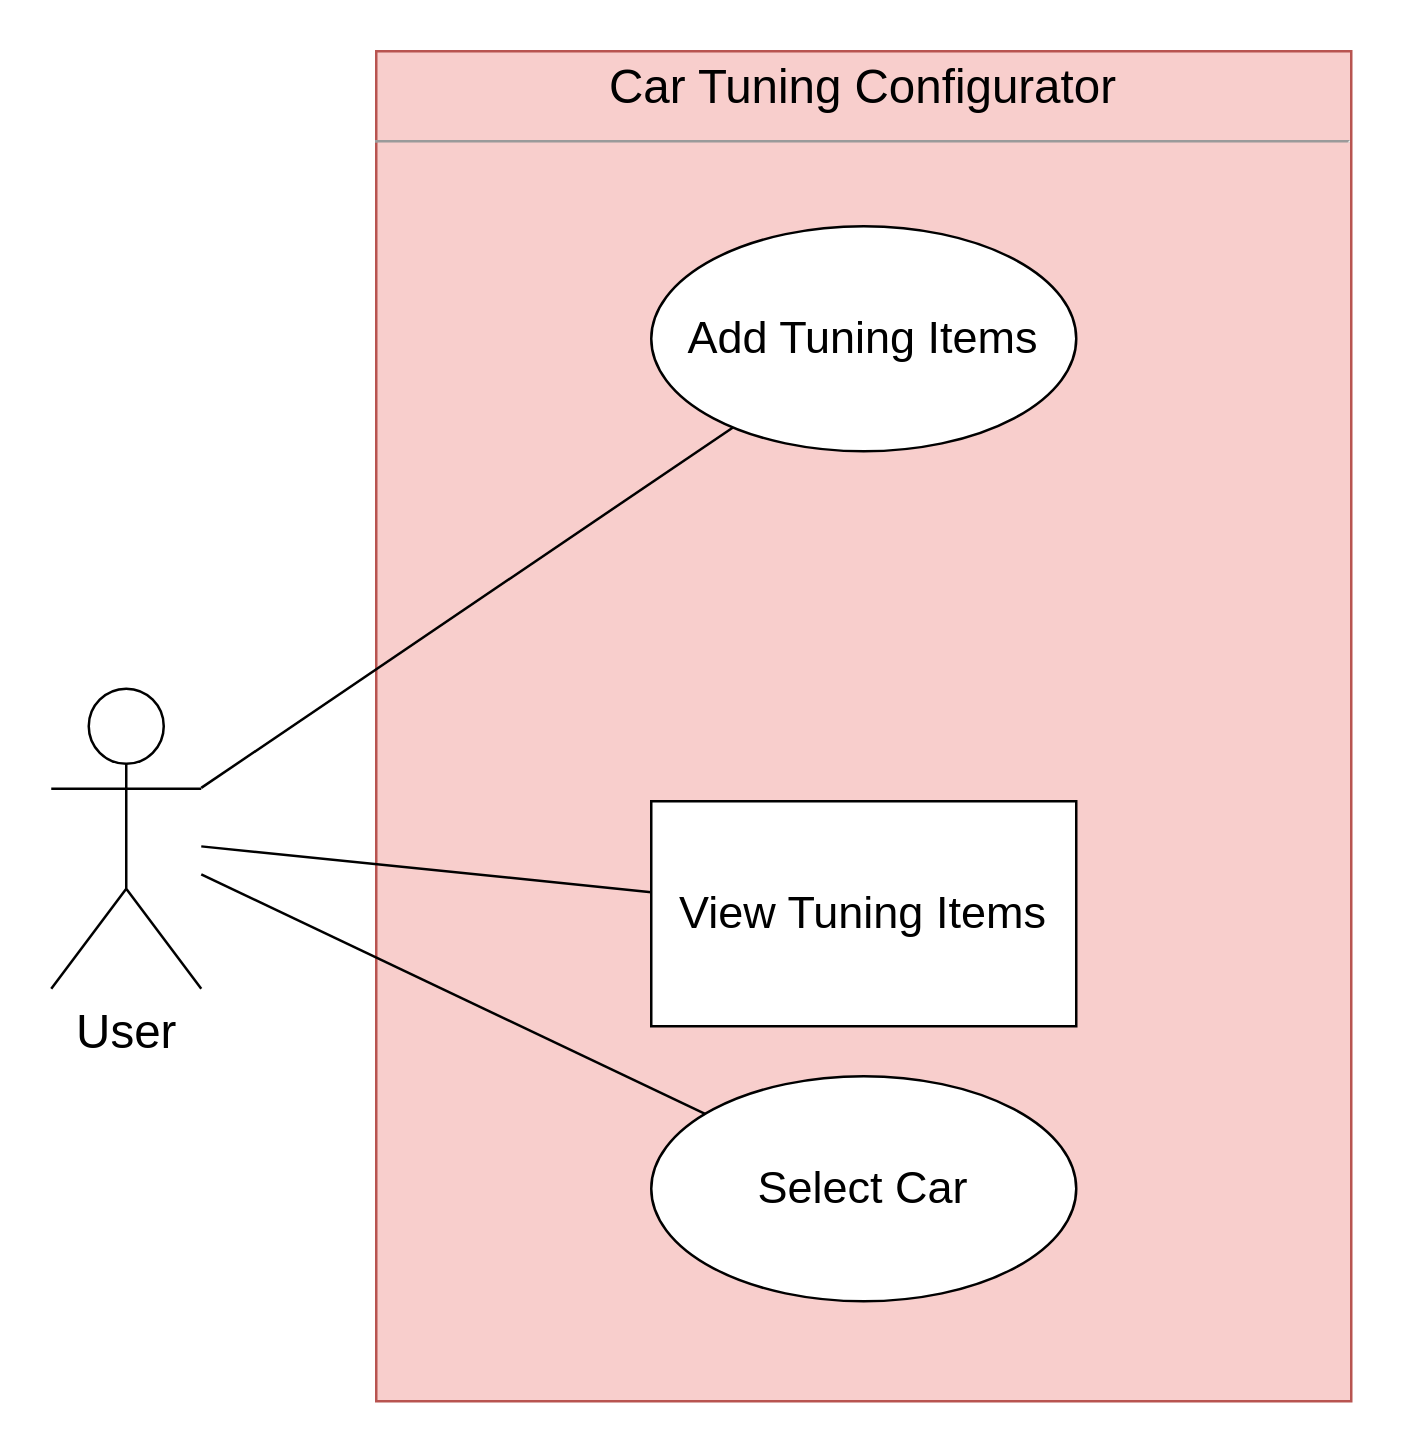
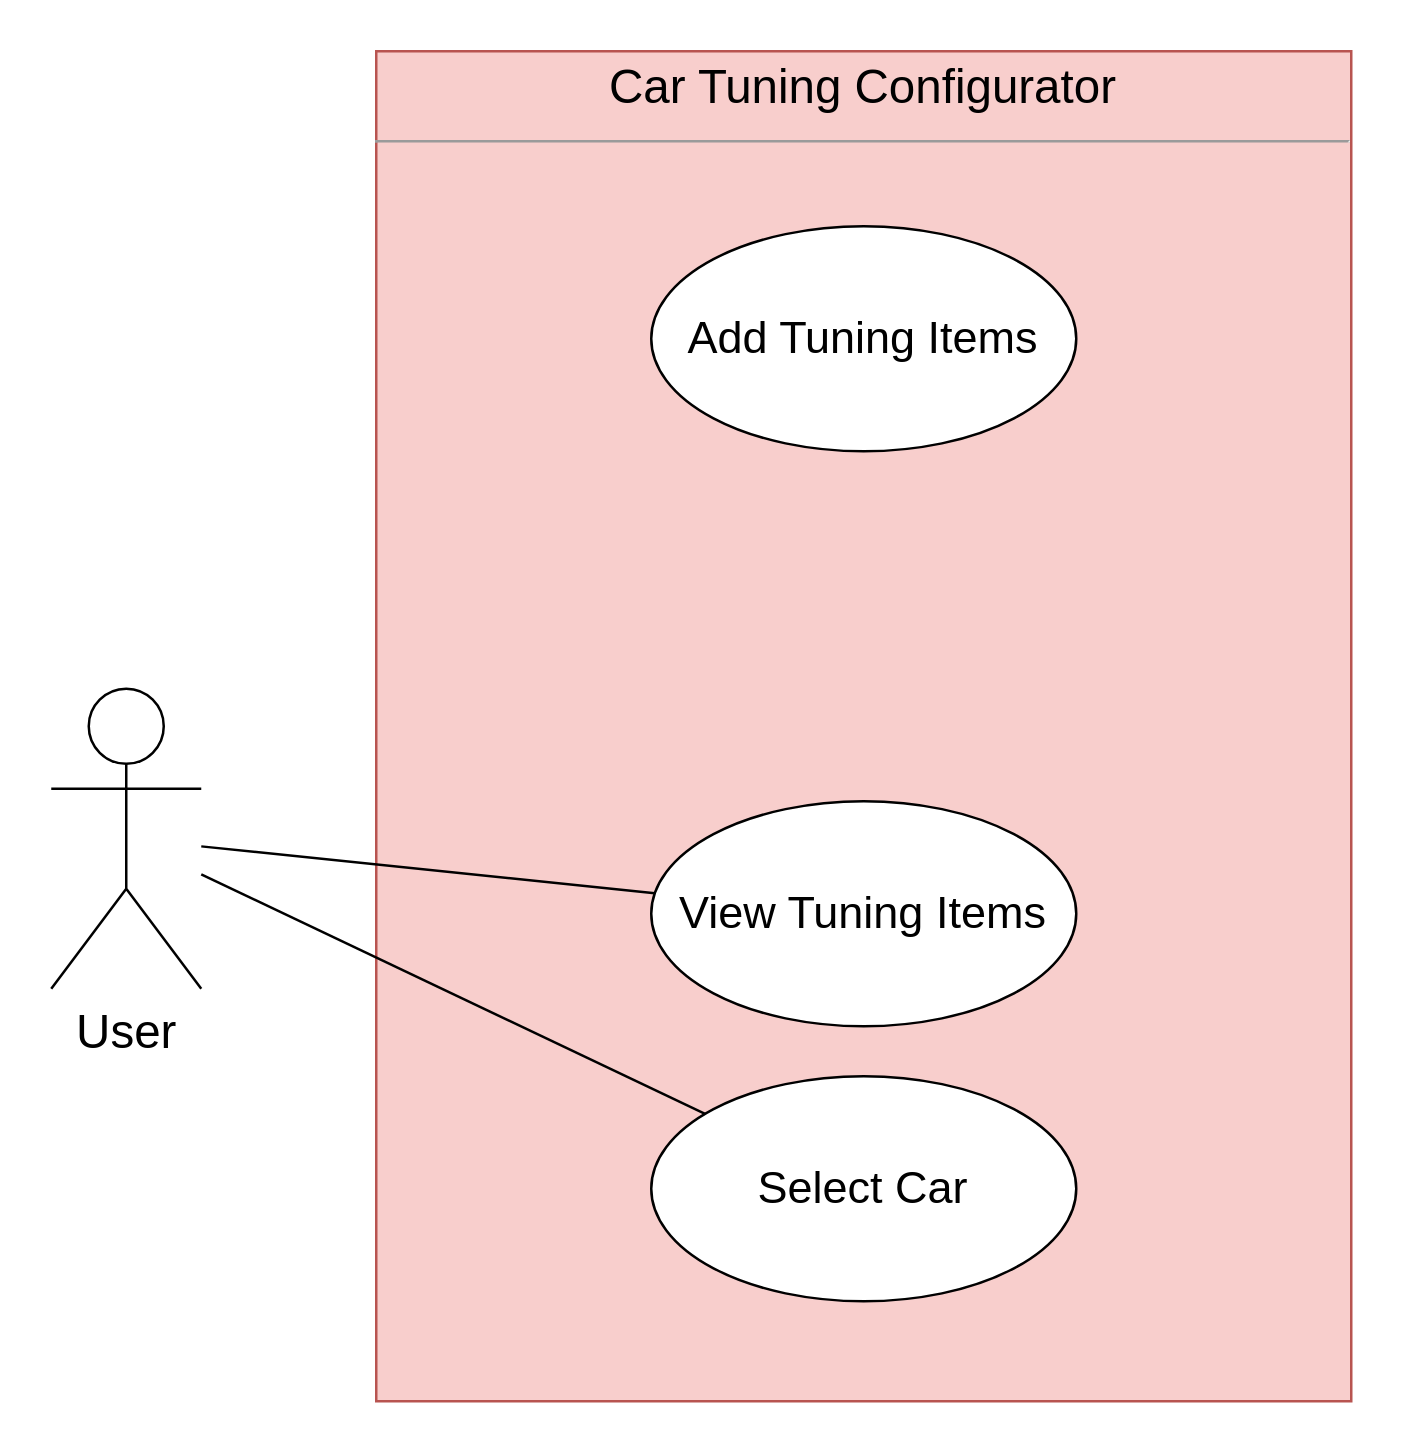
edge "Add Tuning Items" -- "User": removed
node "View Tuning Items": shape rectangle -> ellipse
